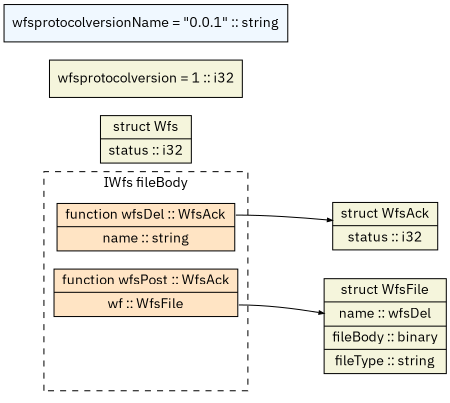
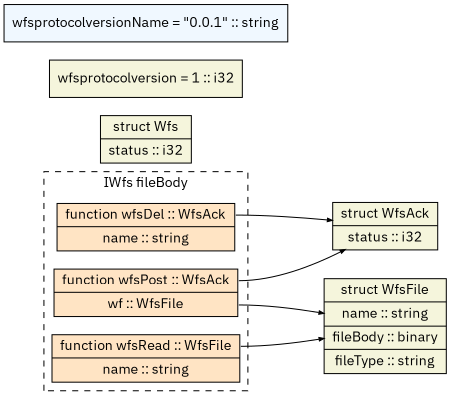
edge "function wfsPost :: WfsAck" -> "struct WfsAck": added
node "struct WfsFile": text "name :: wfsDel" -> "name :: string"
node "function wfsRead :: WfsFile": added
